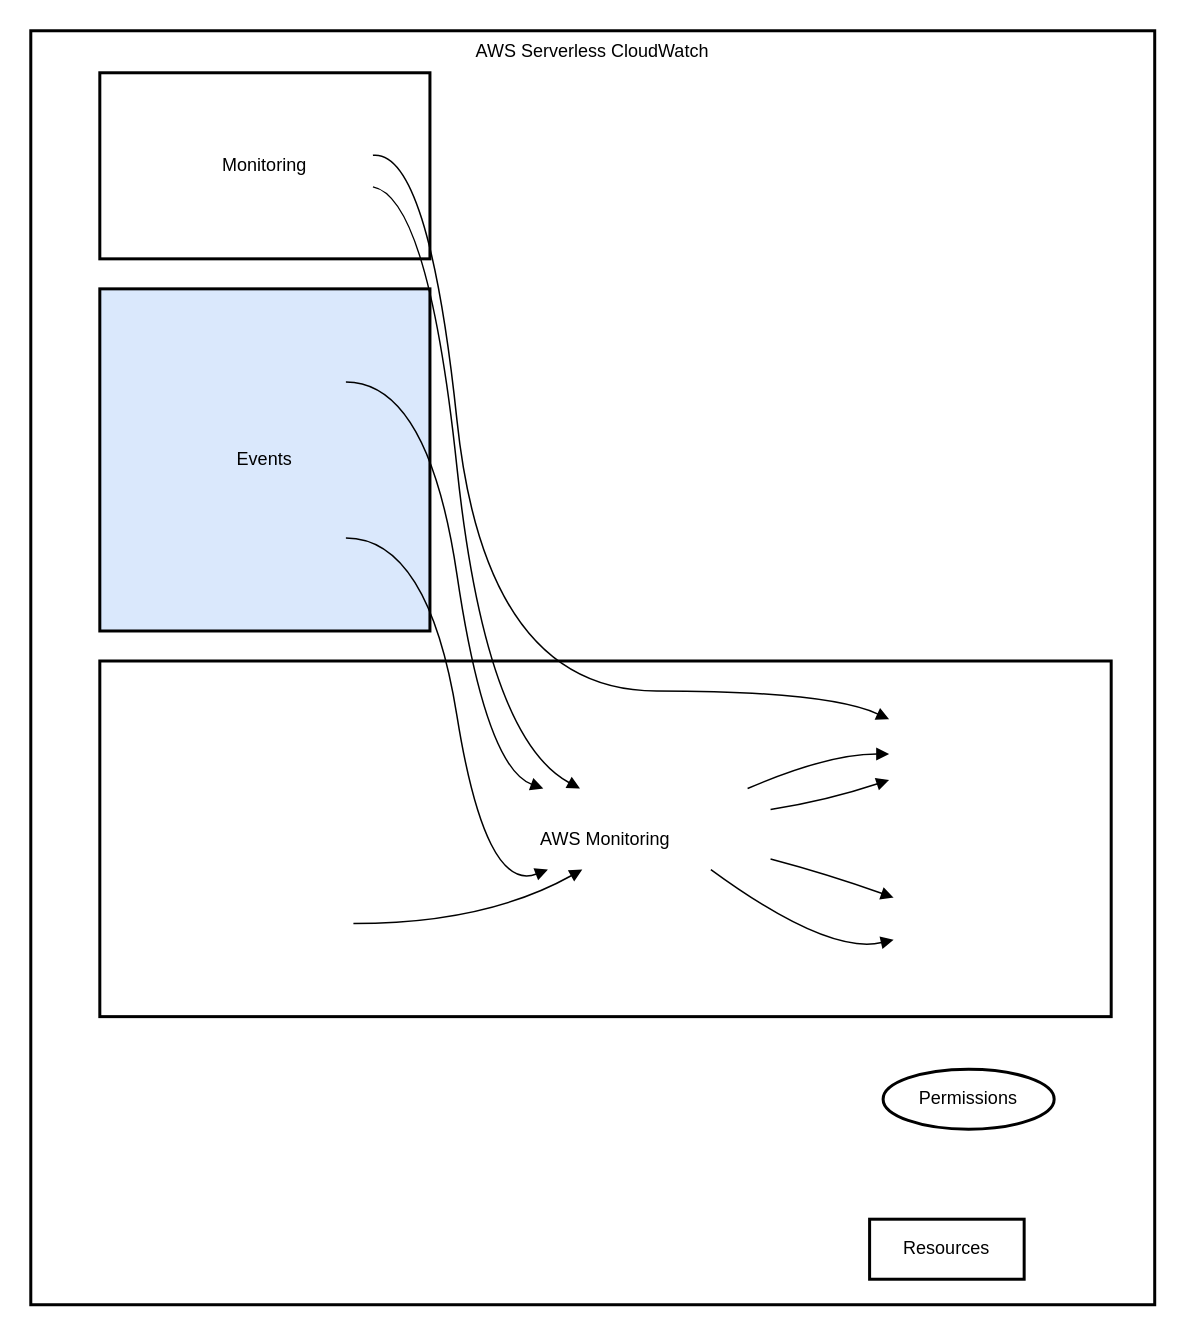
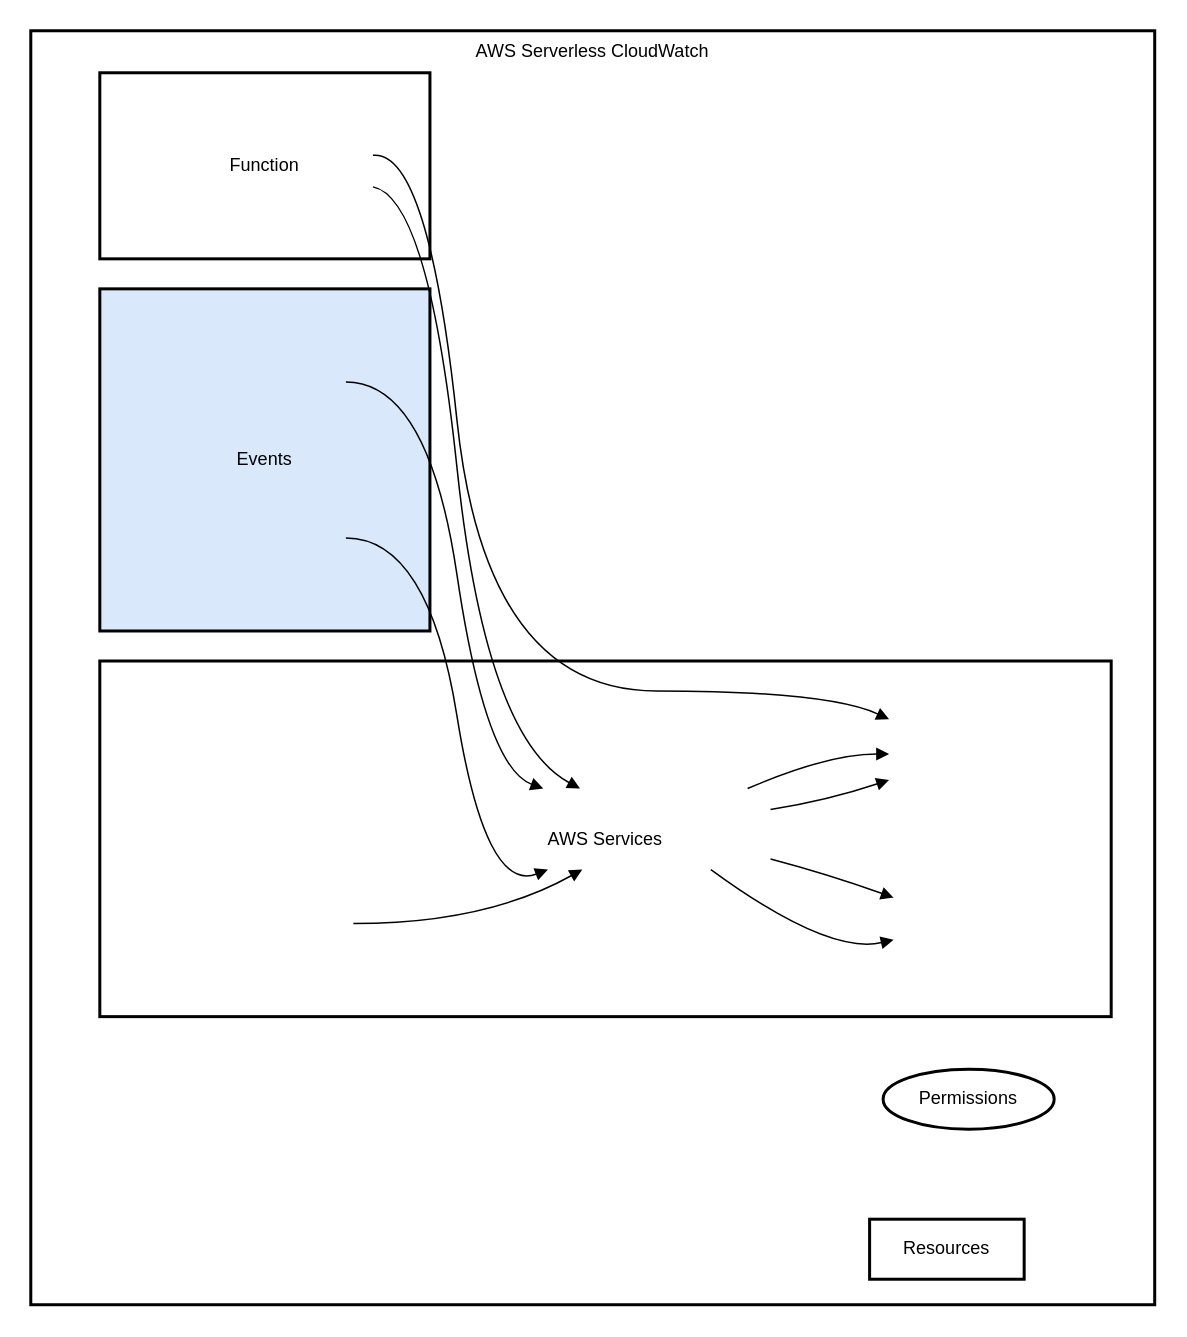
node "Monitoring": label "Monitoring" -> "Function"
node "AWS Monitoring": label "AWS Monitoring" -> "AWS Services"
